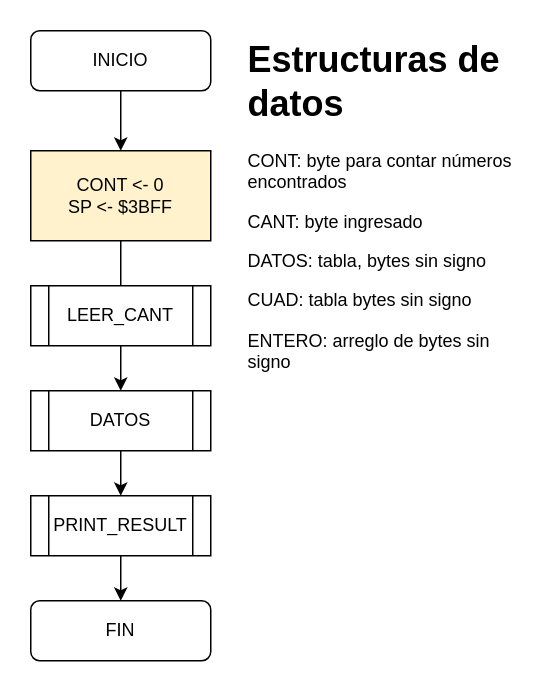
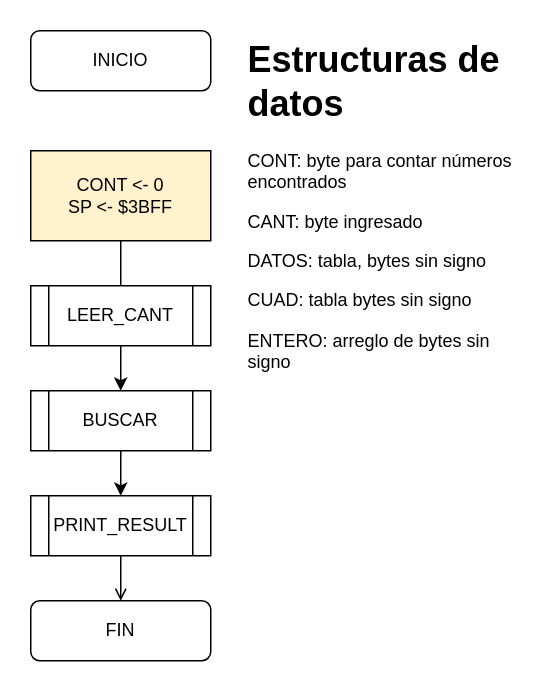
edge "INICIO" -> "CONT <- 0 SP <- $3BFF": removed
node "DATOS": label "DATOS" -> "BUSCAR"
edge "PRINT_RESULT" -> "FIN": arrowhead classic -> open
